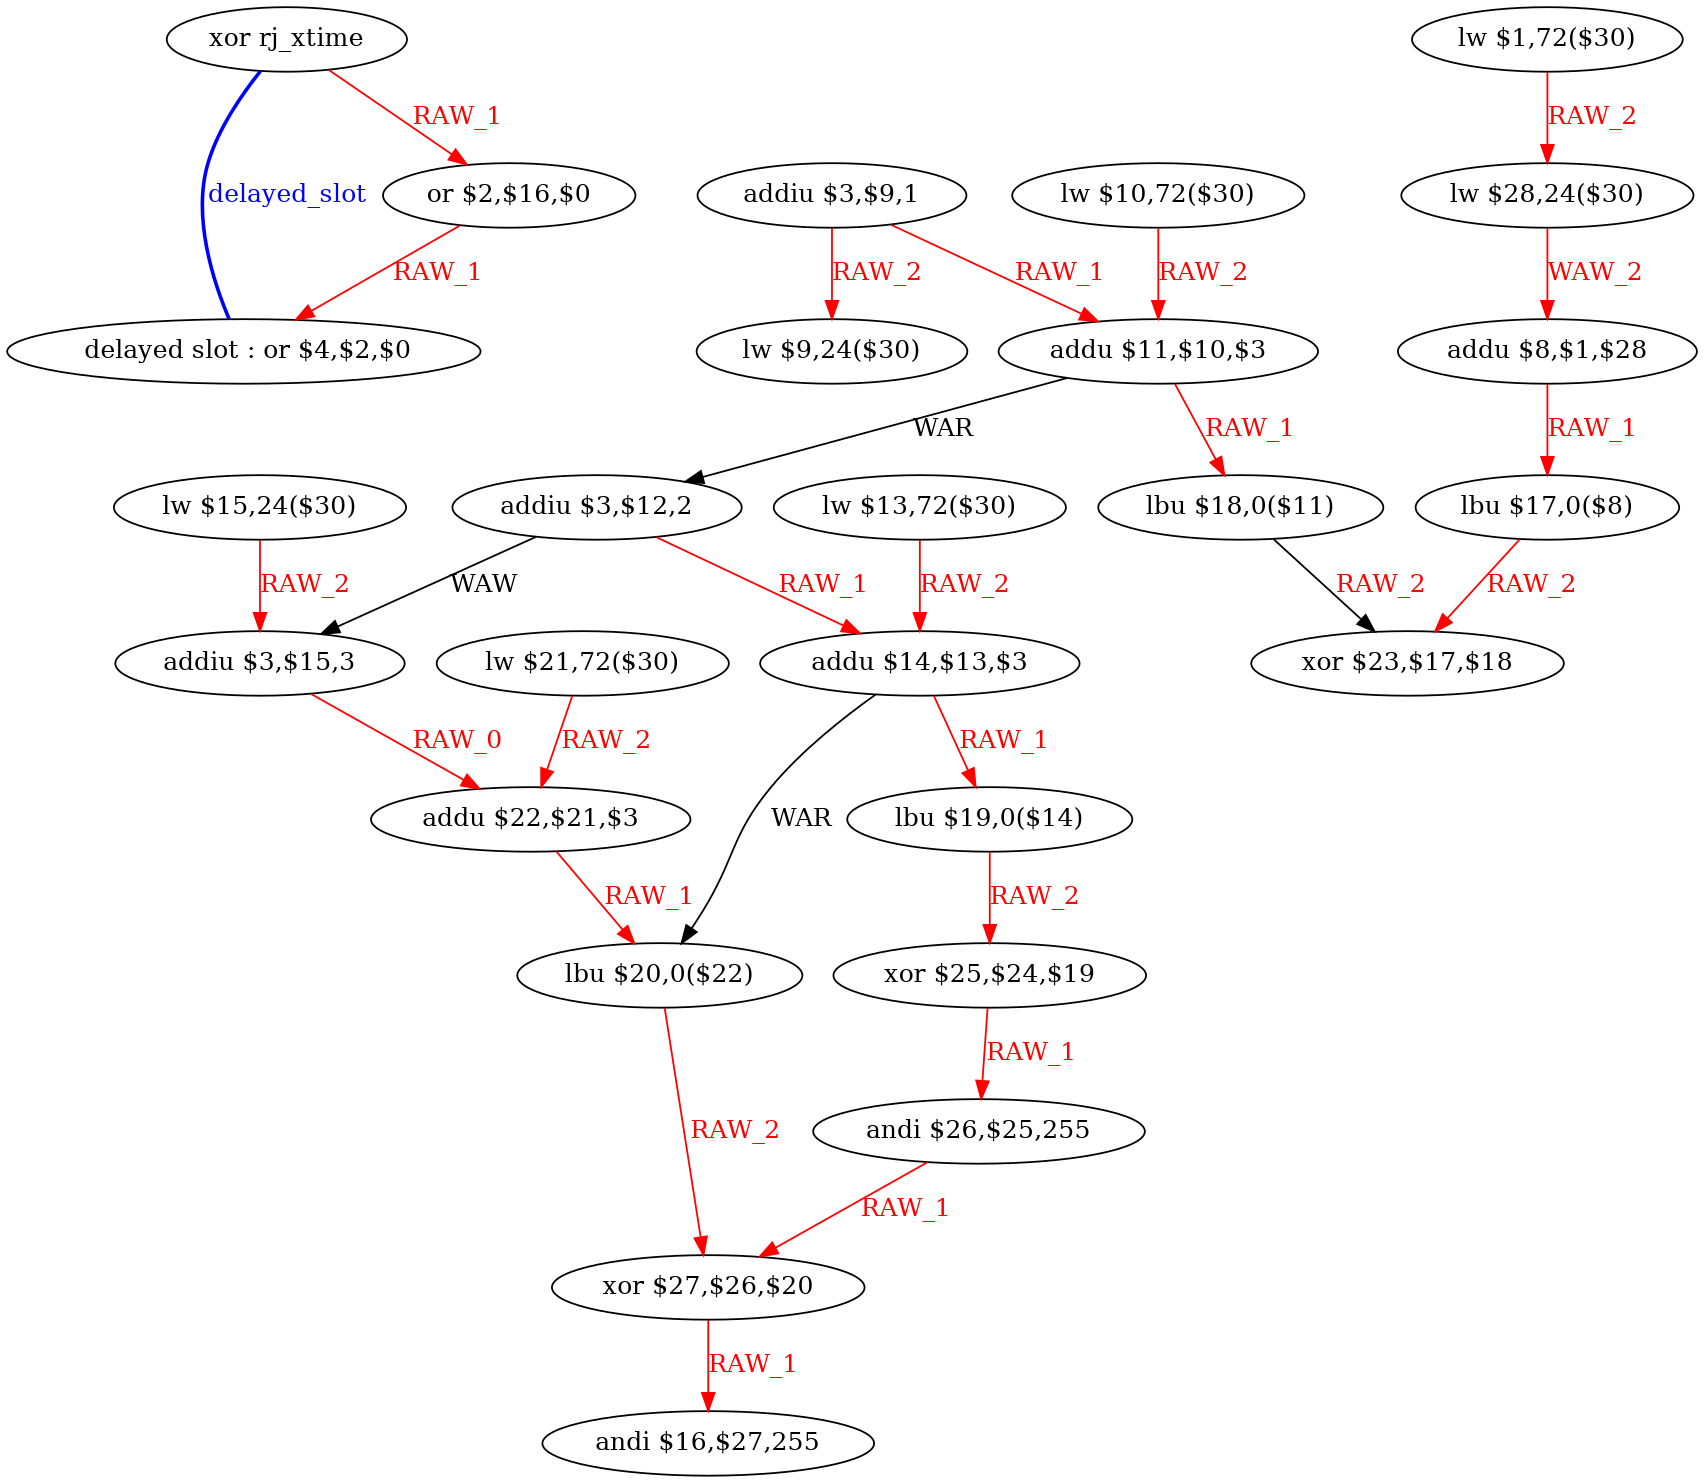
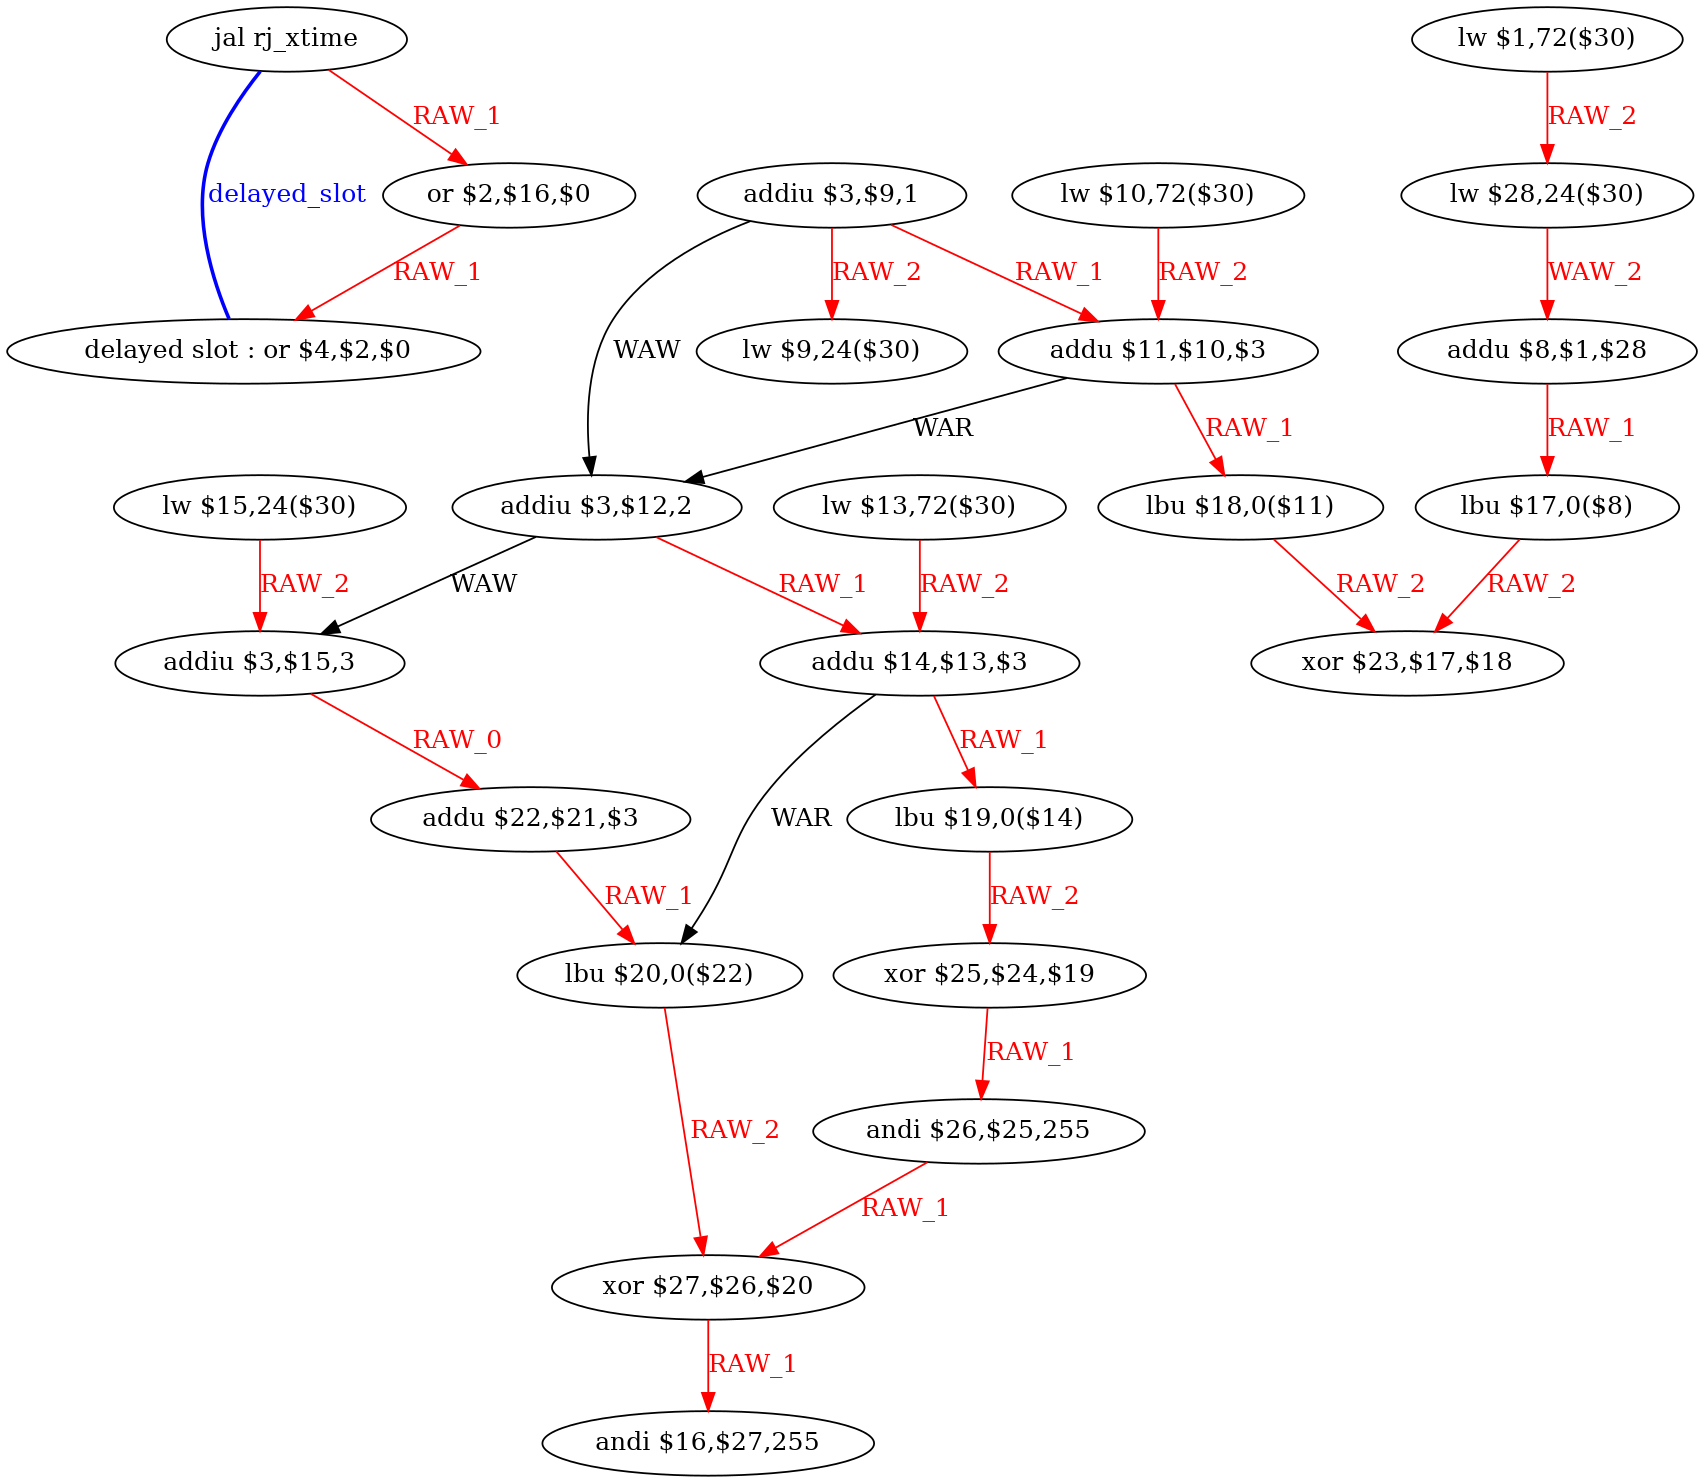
node "xor rj_xtime": label "xor rj_xtime" -> "jal rj_xtime"
edge "addiu $3,$9,1" -> "addiu $3,$12,2": added, label "WAW"
edge "lbu $18,0($11)" -> "xor $23,$17,$18": color black -> red
node "lw $21,72($30)": removed
